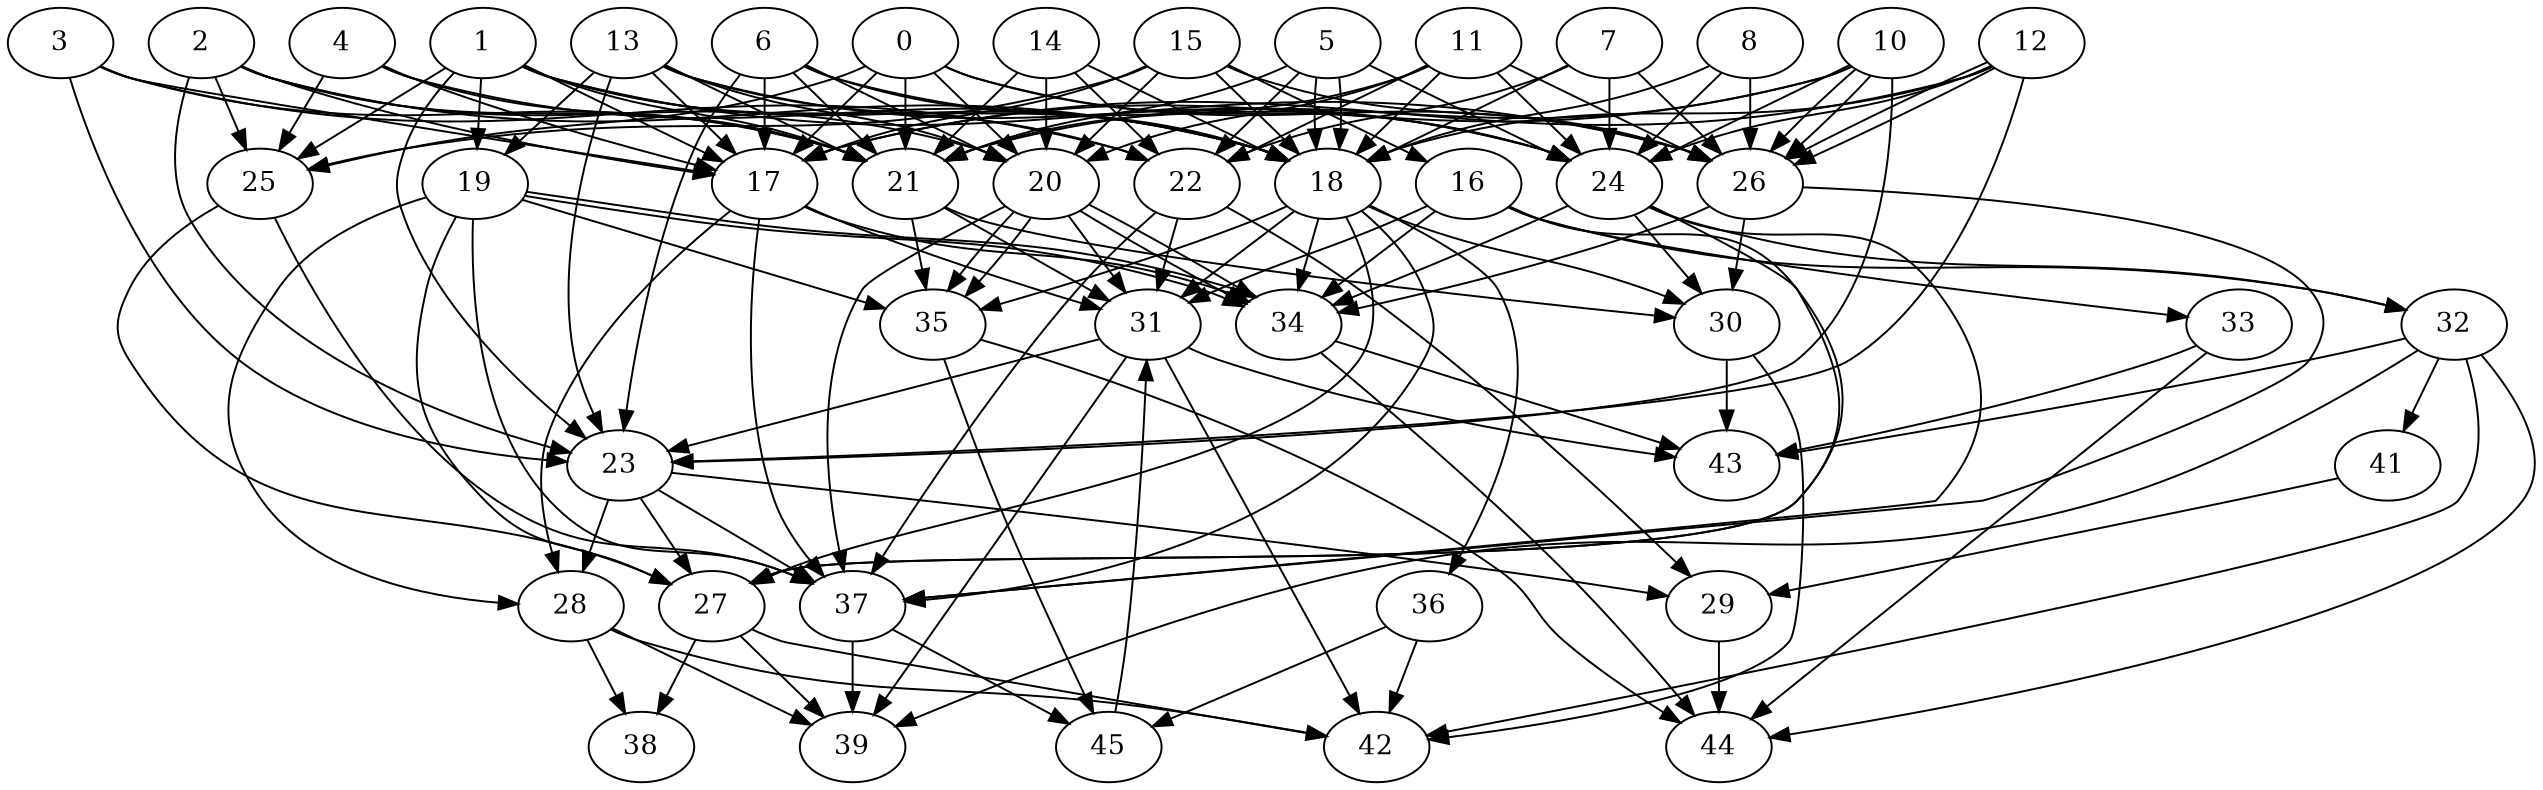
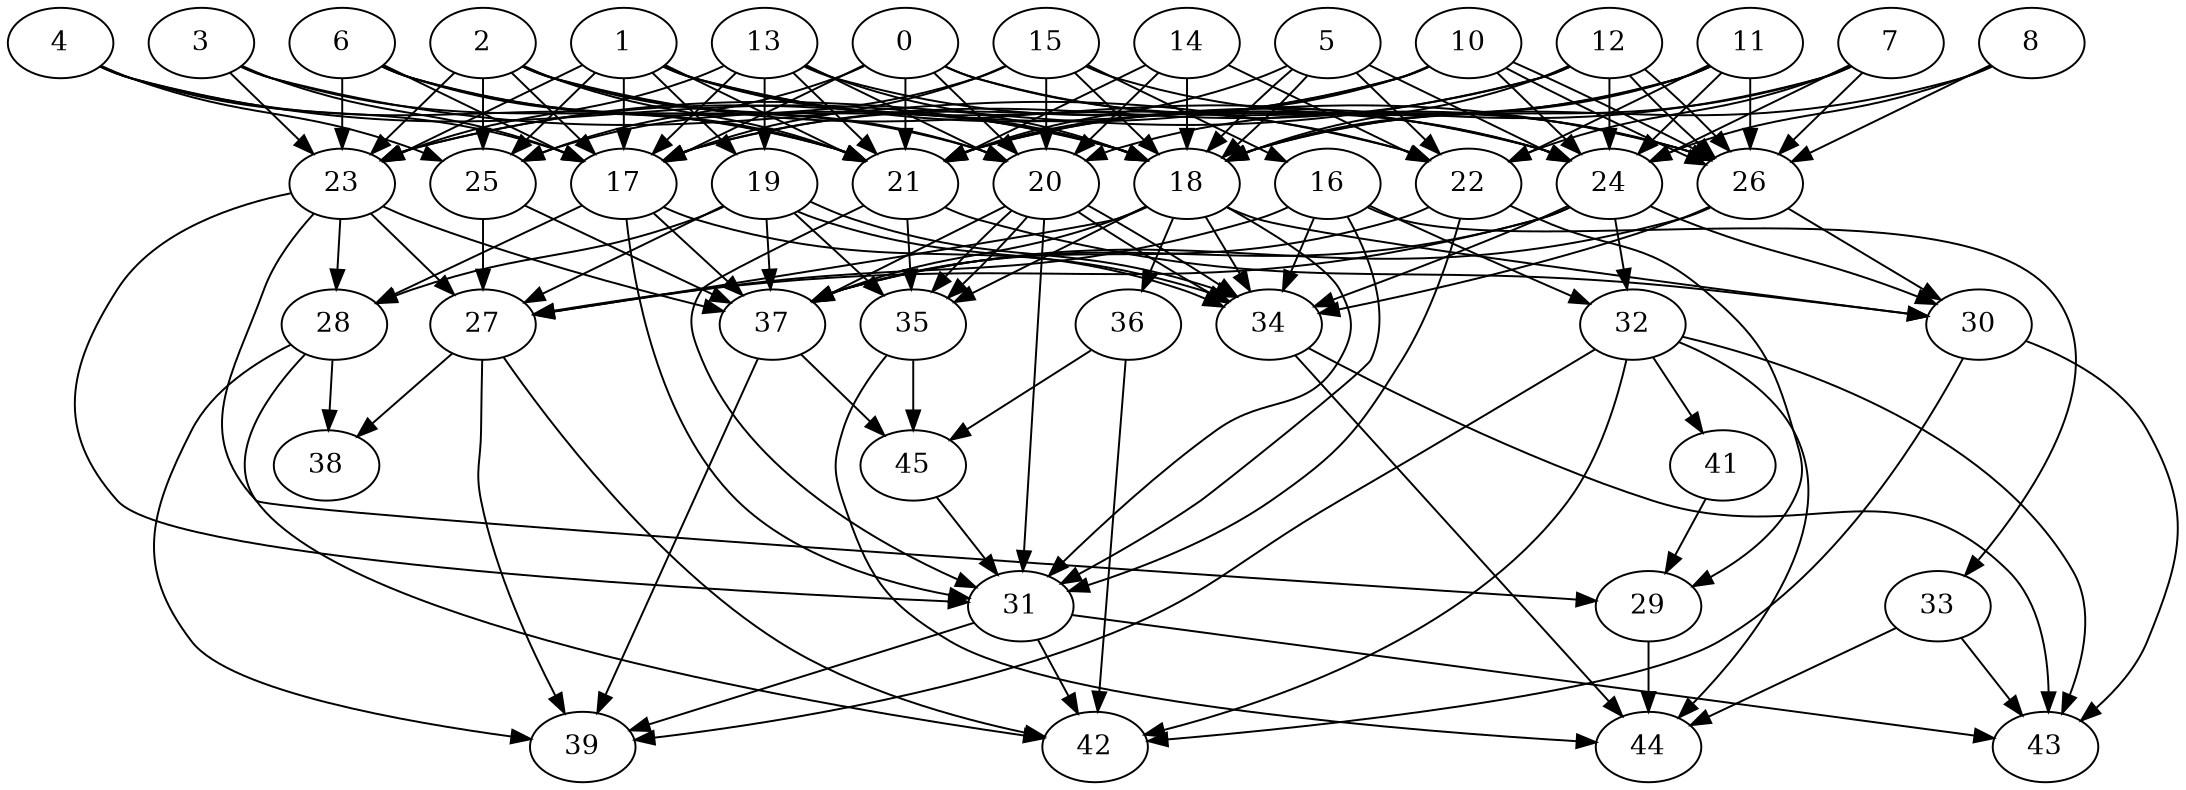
edge "6" -> "24": now "2" -> "24"
edge "7" -> "21": added
edge "31" -> "23": reversed
